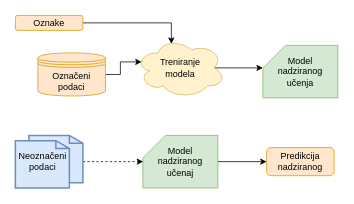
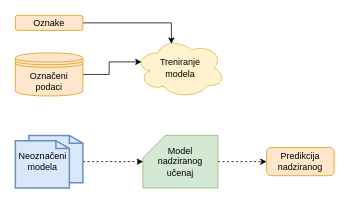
edge "Treniranje modela" -> "Model nadziranog učenja": removed
node "Model nadziranog učenja": removed
node "Označeni podaci": moved (72, 74) -> (49, 74)
node "Neoznačeni podaci": label "Neoznačeni podaci" -> "Neoznačeni modela"
edge "Model nadziranog učenaj" -> "Predikcija nadziranog": style solid -> dashed
